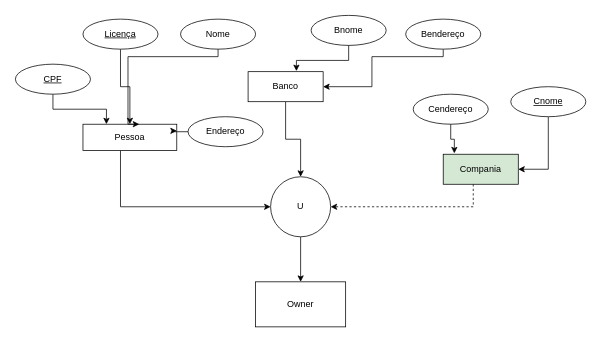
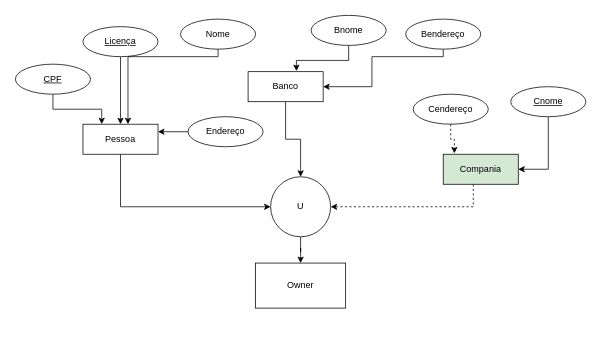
node "Licença": moved (120, 34) -> (120, 42)
node "Pessoa": size 94x26 -> 75x30
edge "Cendereço" -> "Compania": style solid -> dashed
node "Owner": moved (300, 304) -> (300, 285)
